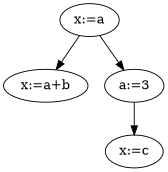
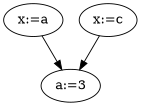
node "x:=a+b": removed
edge "a:=3" -> "x:=c": reversed
